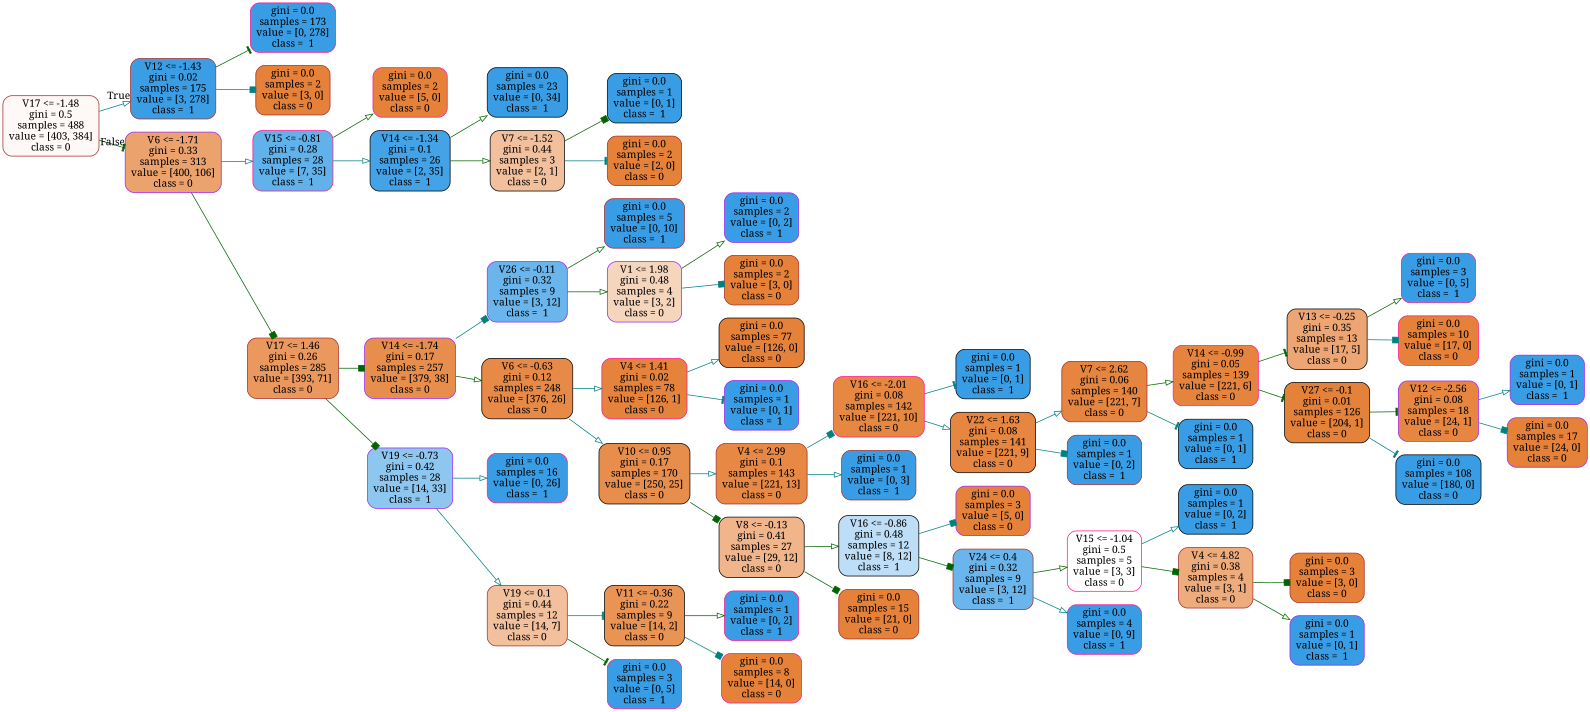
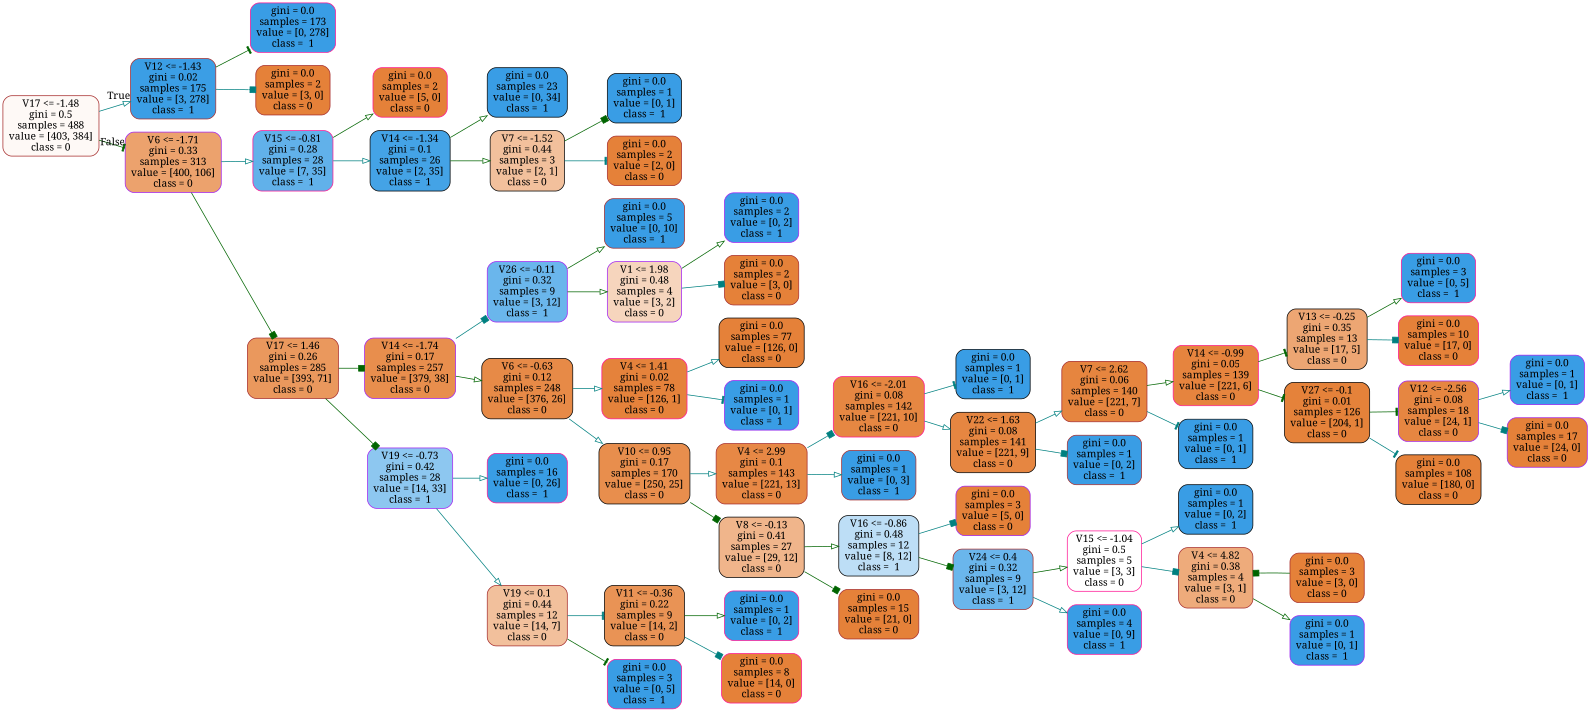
node "gini = 0.0 samples = 108 value = [180, 0] class = 0": fillcolor #399de5 -> #e58139
edge "V15 <= -1.04 gini = 0.5 samples = 5 value = [3, 3] class = 0" -> "V4 <= 4.82 gini = 0.38 samples = 4 value = [3, 1] class = 0": color darkgreen -> teal
edge "V4 <= 4.82 gini = 0.38 samples = 4 value = [3, 1] class = 0" -> "gini = 0.0 samples = 3 value = [3, 0] class = 0": reversed
